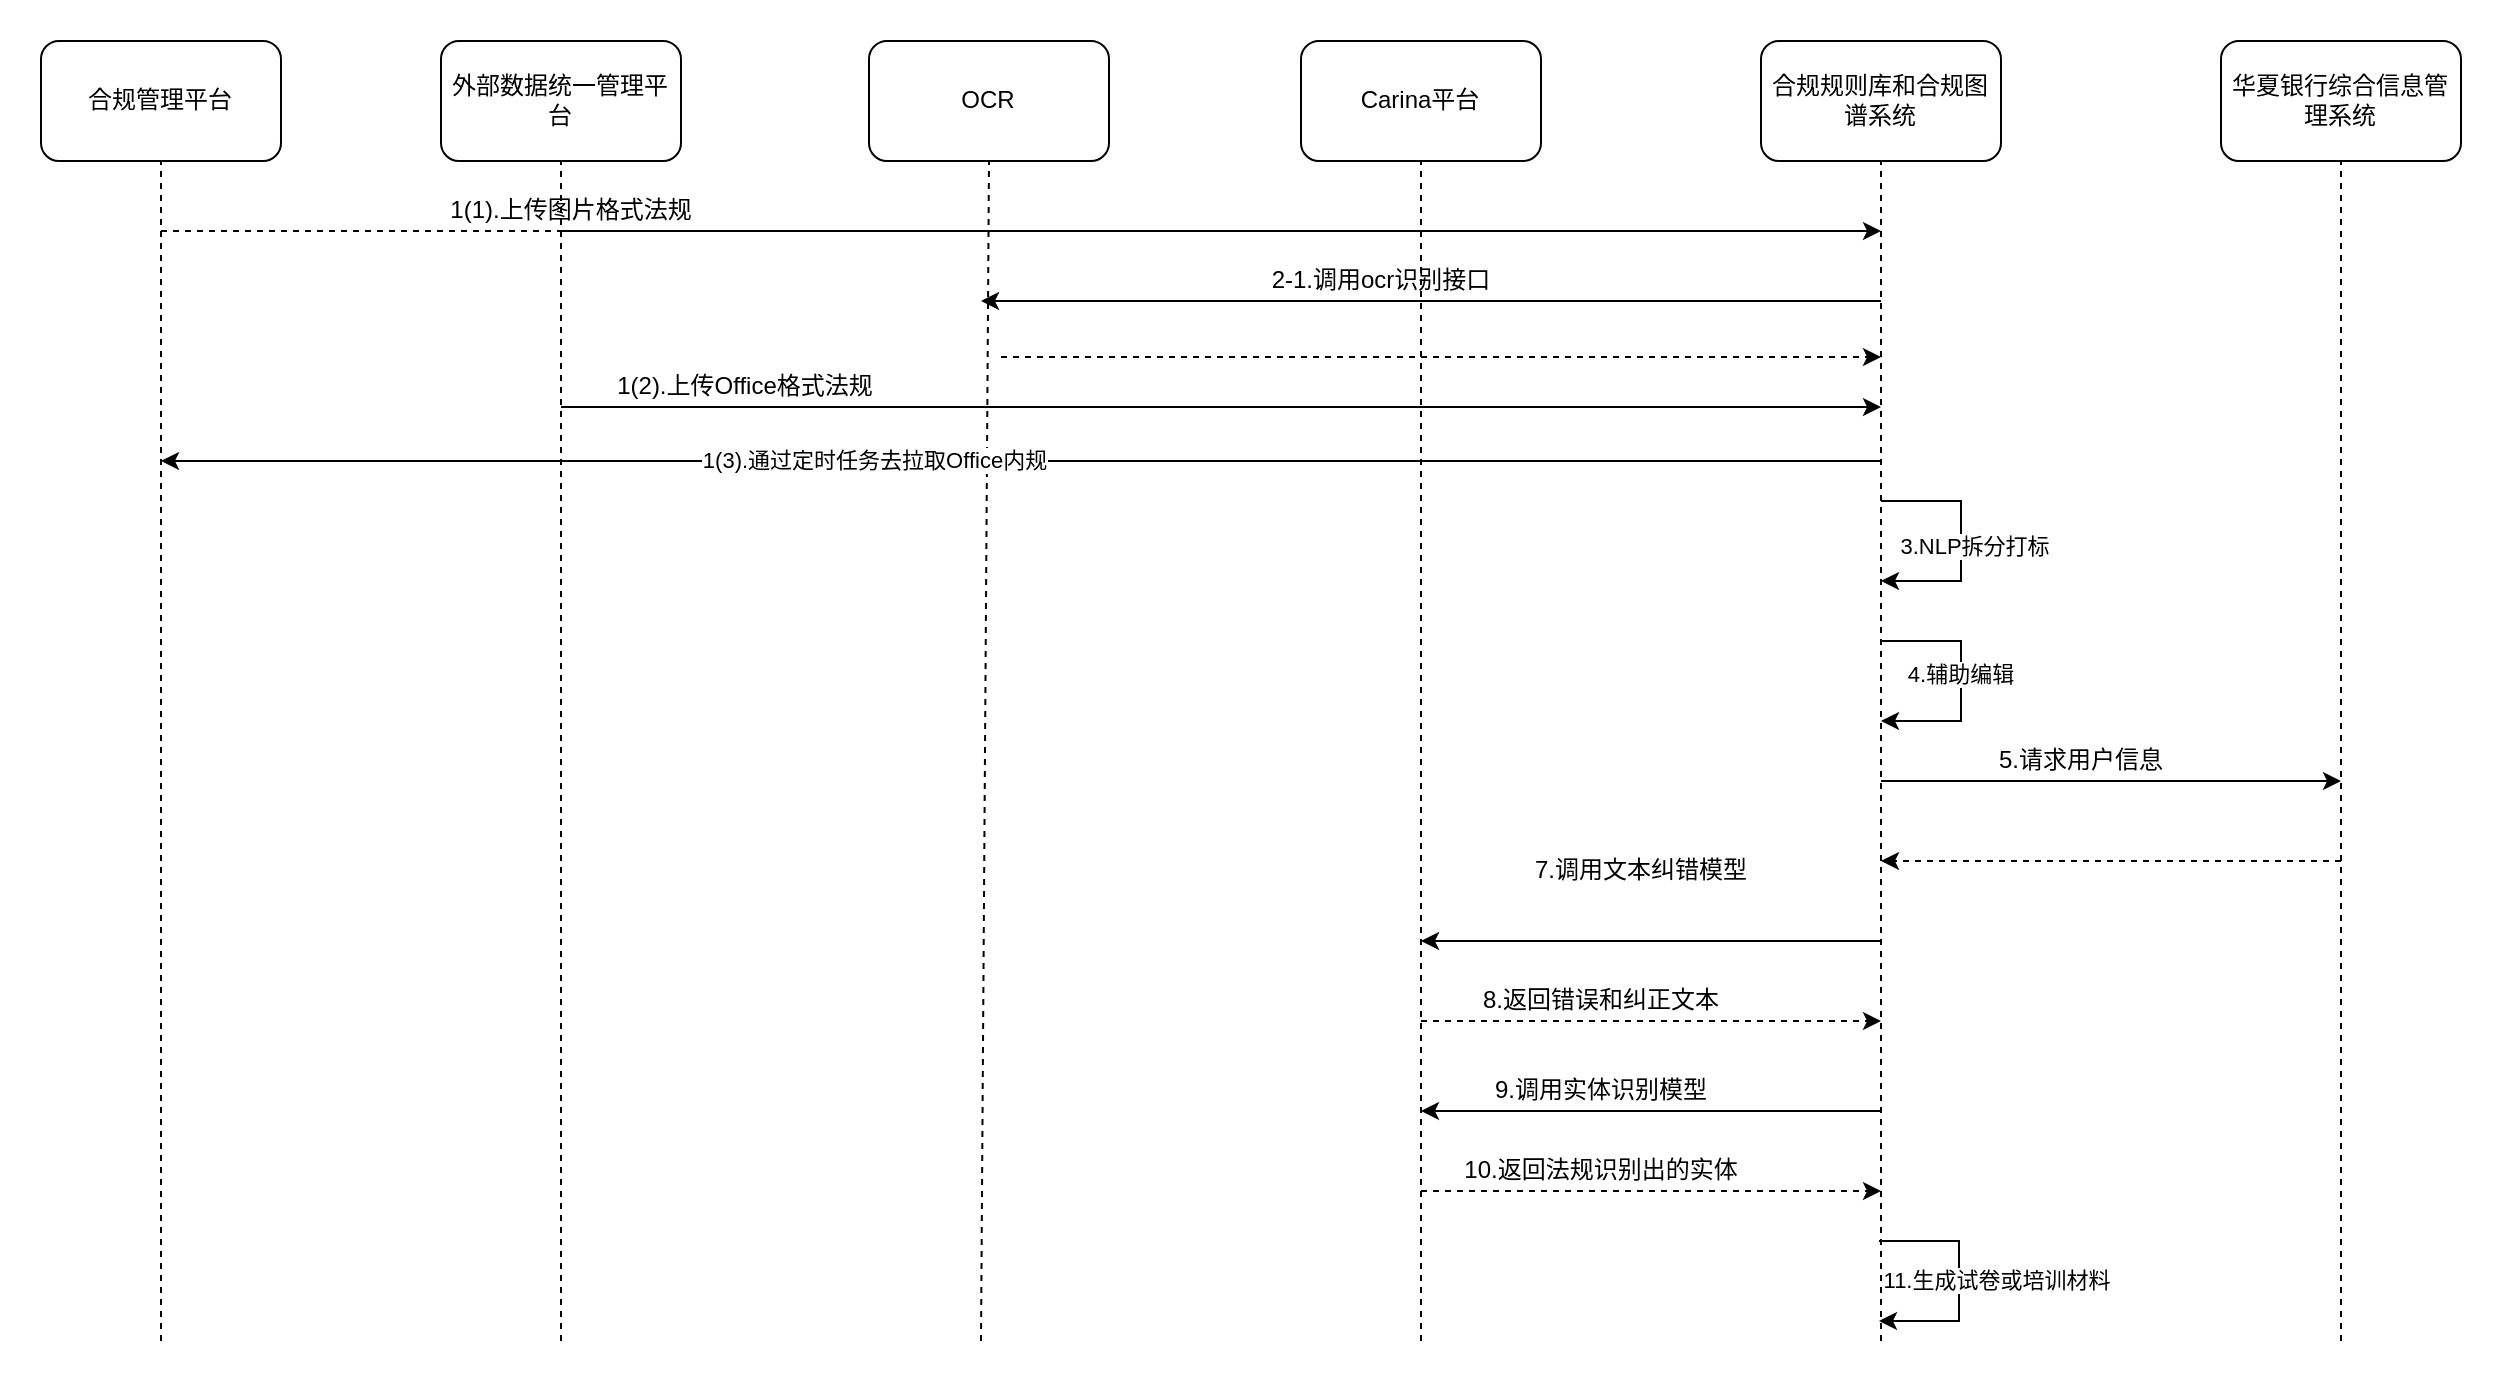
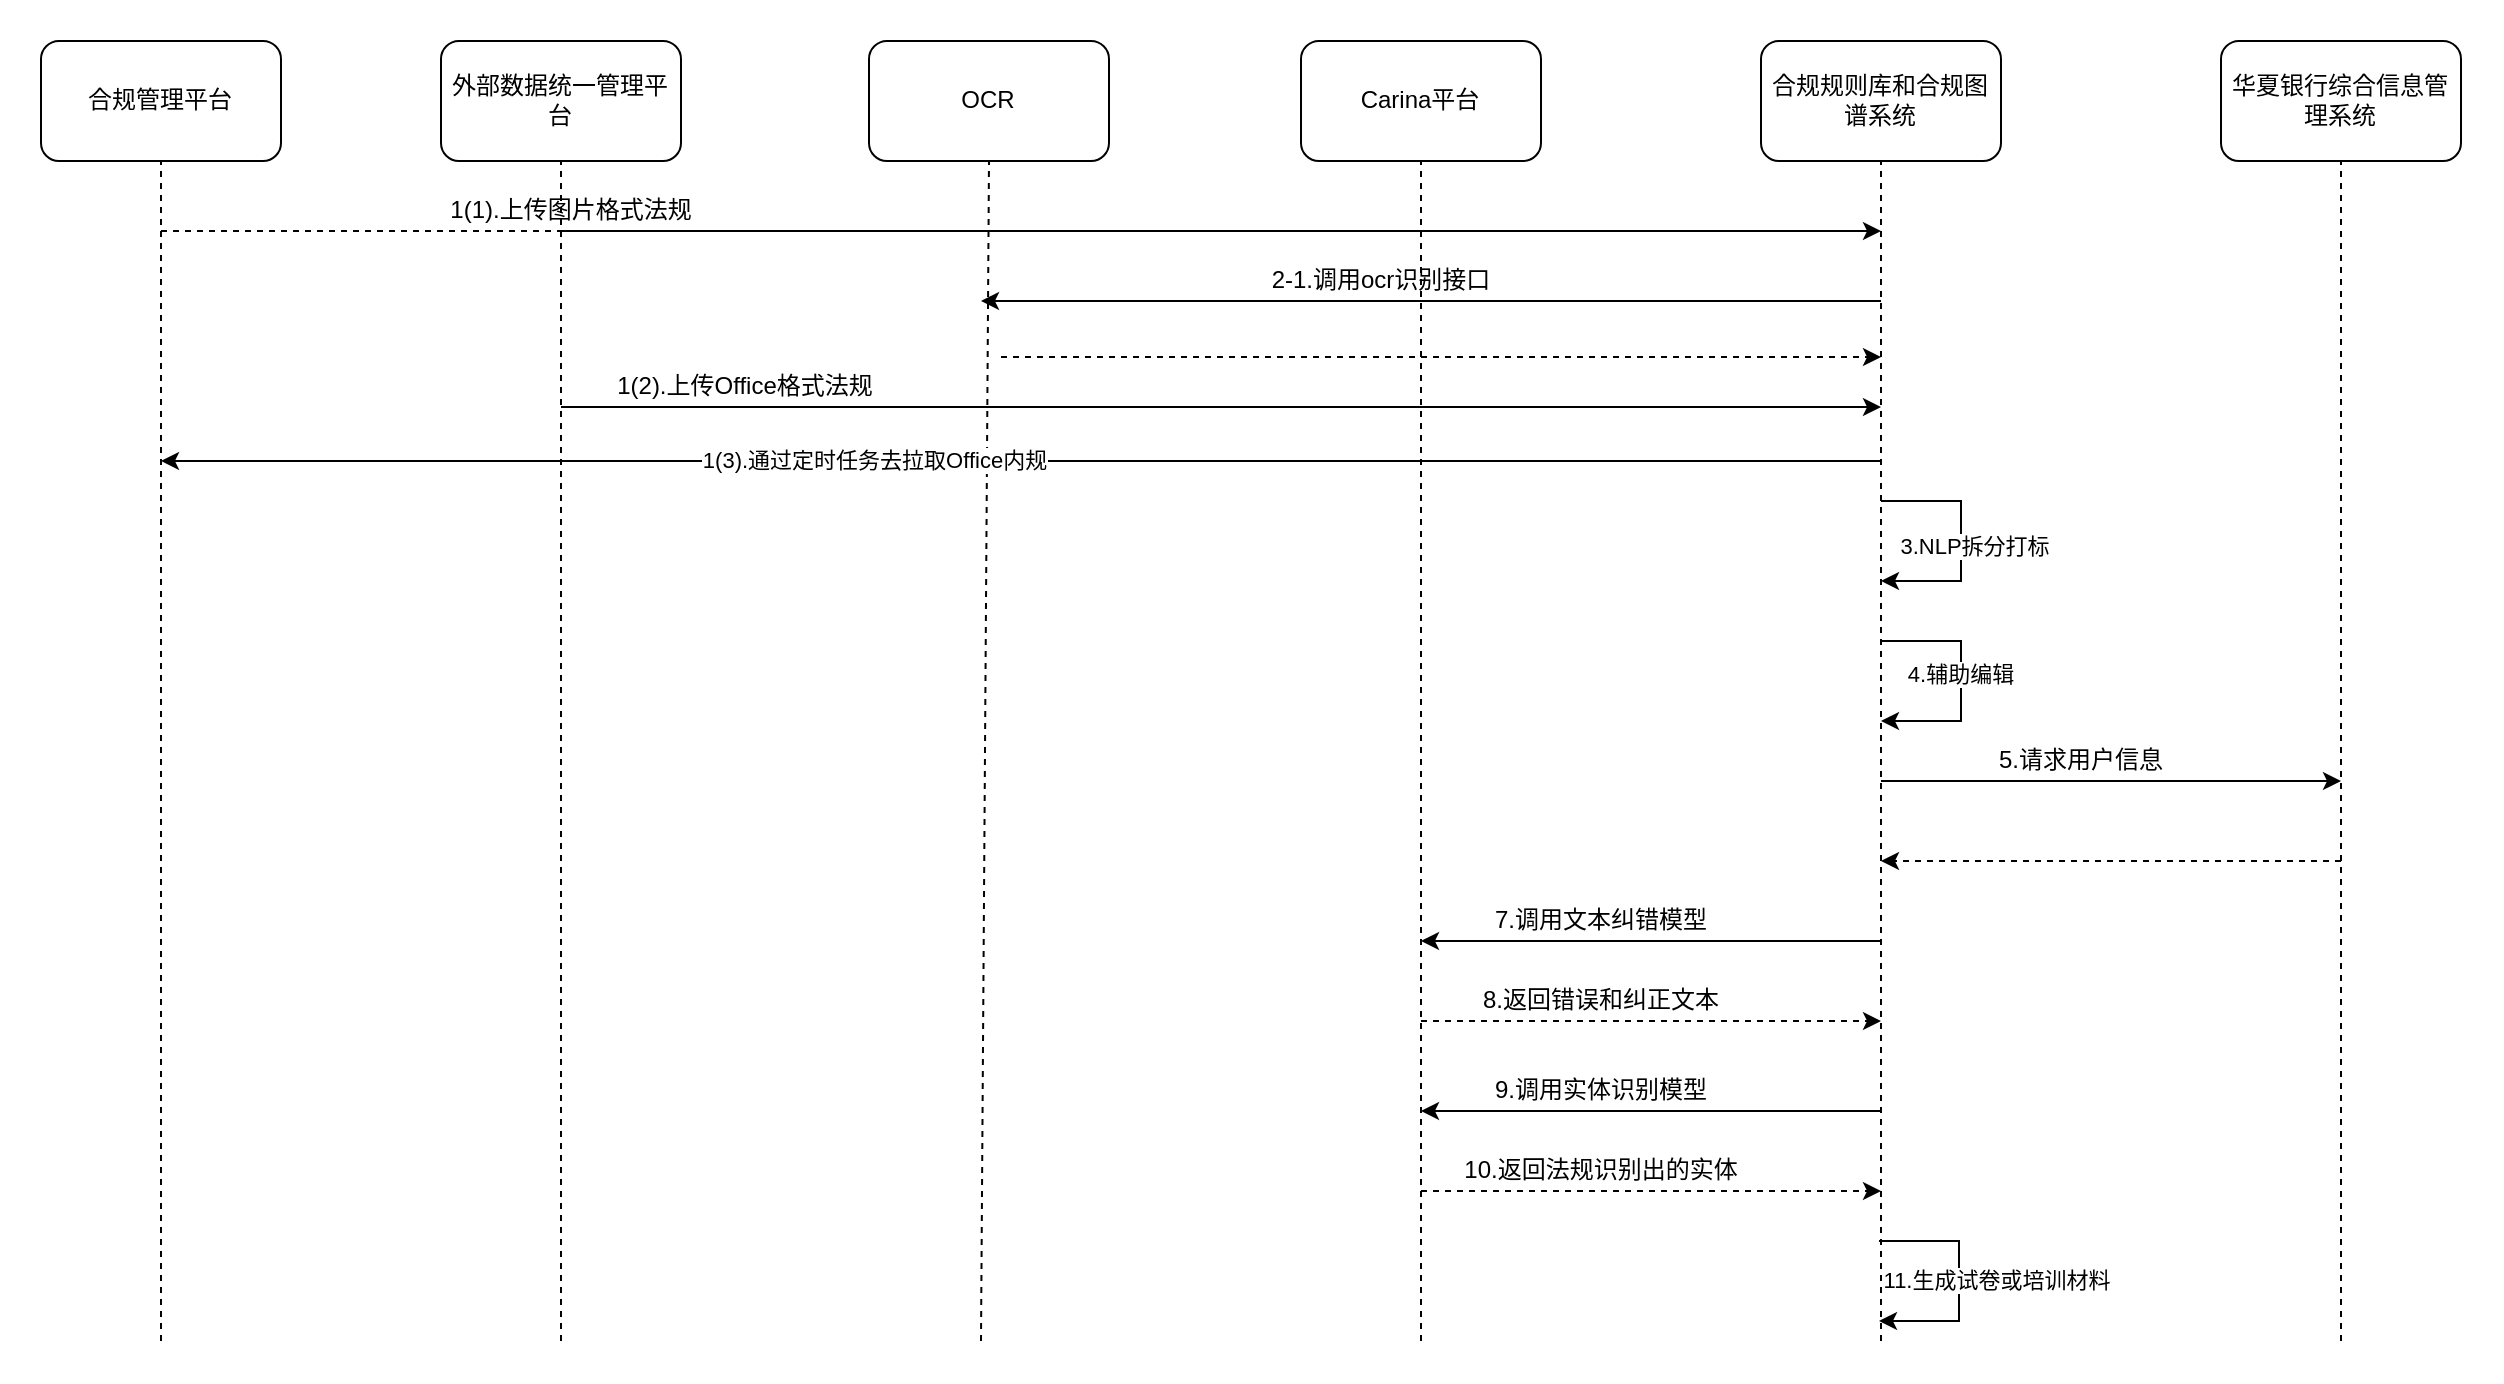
node "7.调用文本纠错模型": moved (1641, 871) -> (1601, 921)
